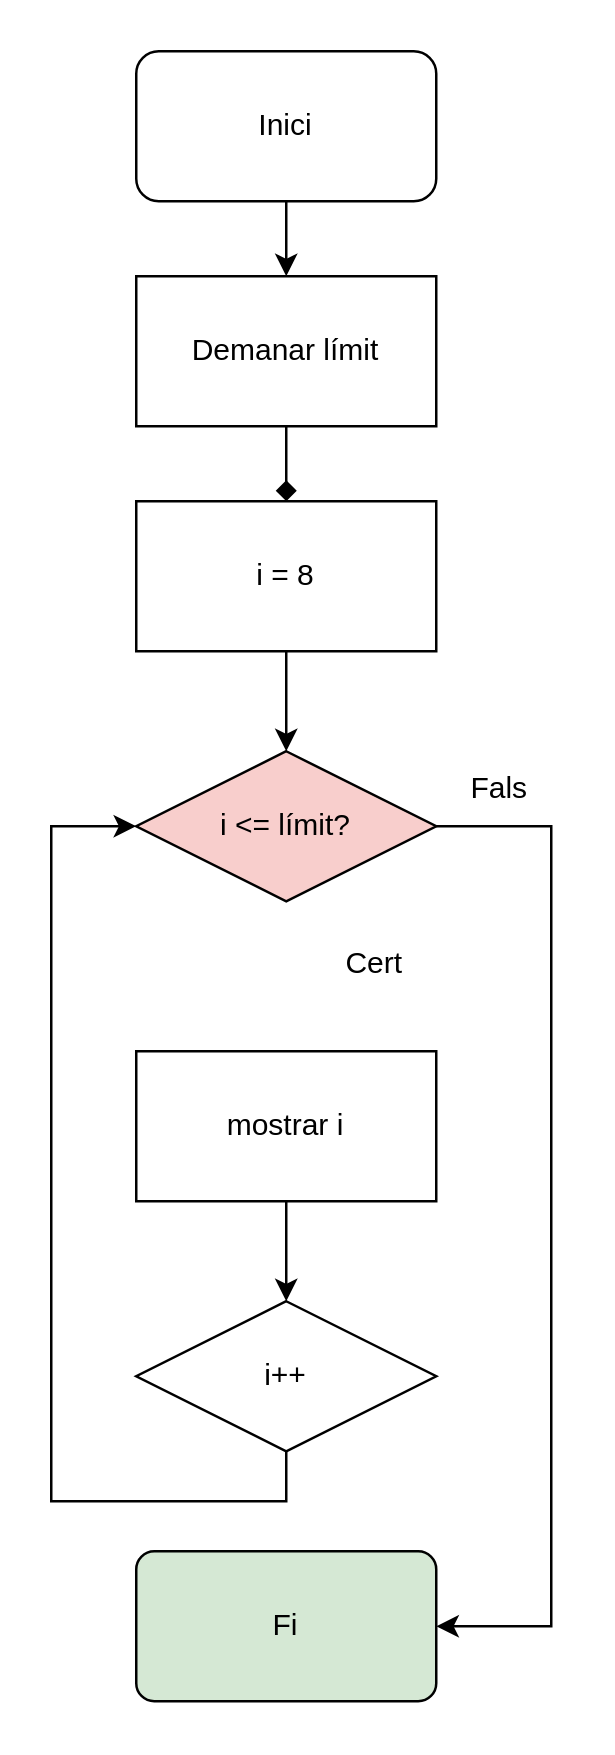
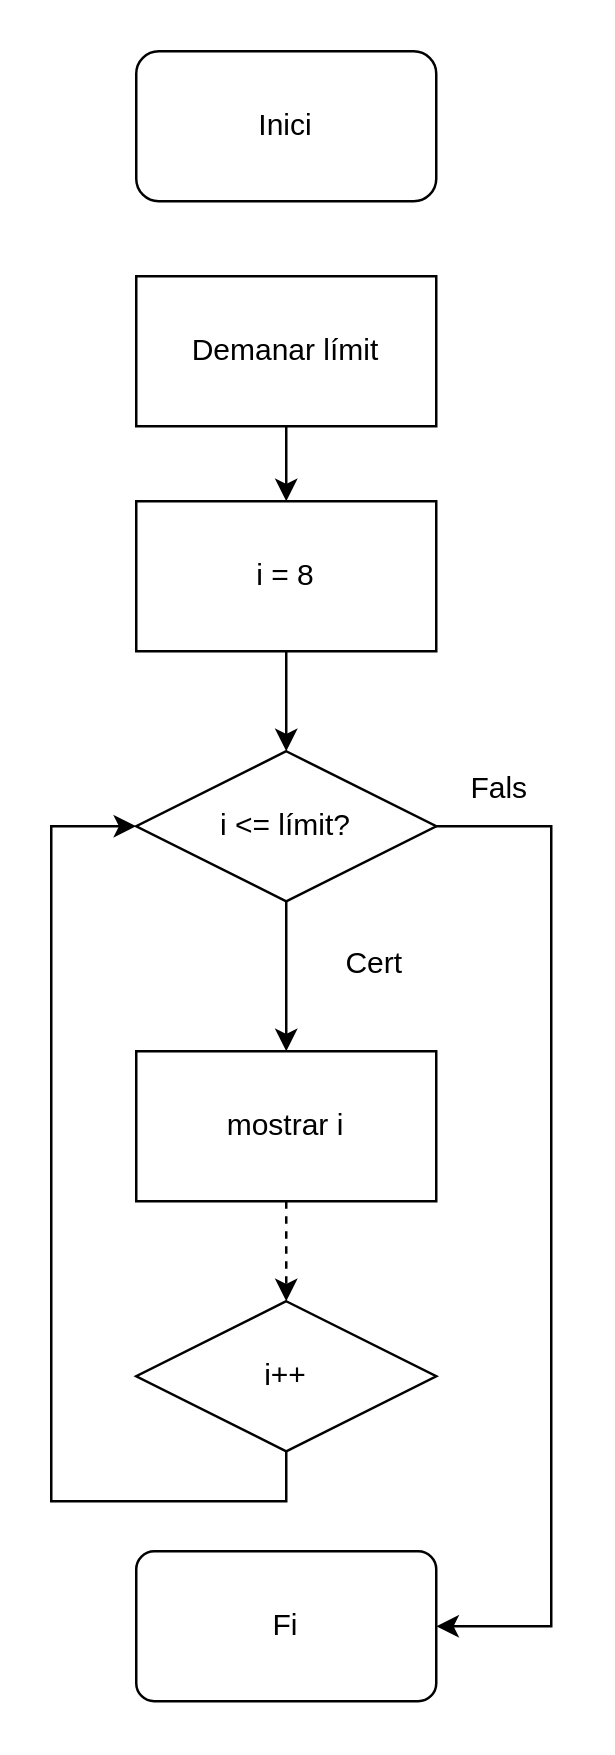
edge "Inici" -> "Demanar límit": removed
edge "Demanar límit" -> "i = 8": arrowhead diamond -> classic
node "i <= límit?": fillcolor #f8cecc -> #ffffff
edge "i <= límit?" -> "mostrar i": added
edge "mostrar i" -> "i++": style solid -> dashed
node "Fi": fillcolor #d5e8d4 -> #ffffff
